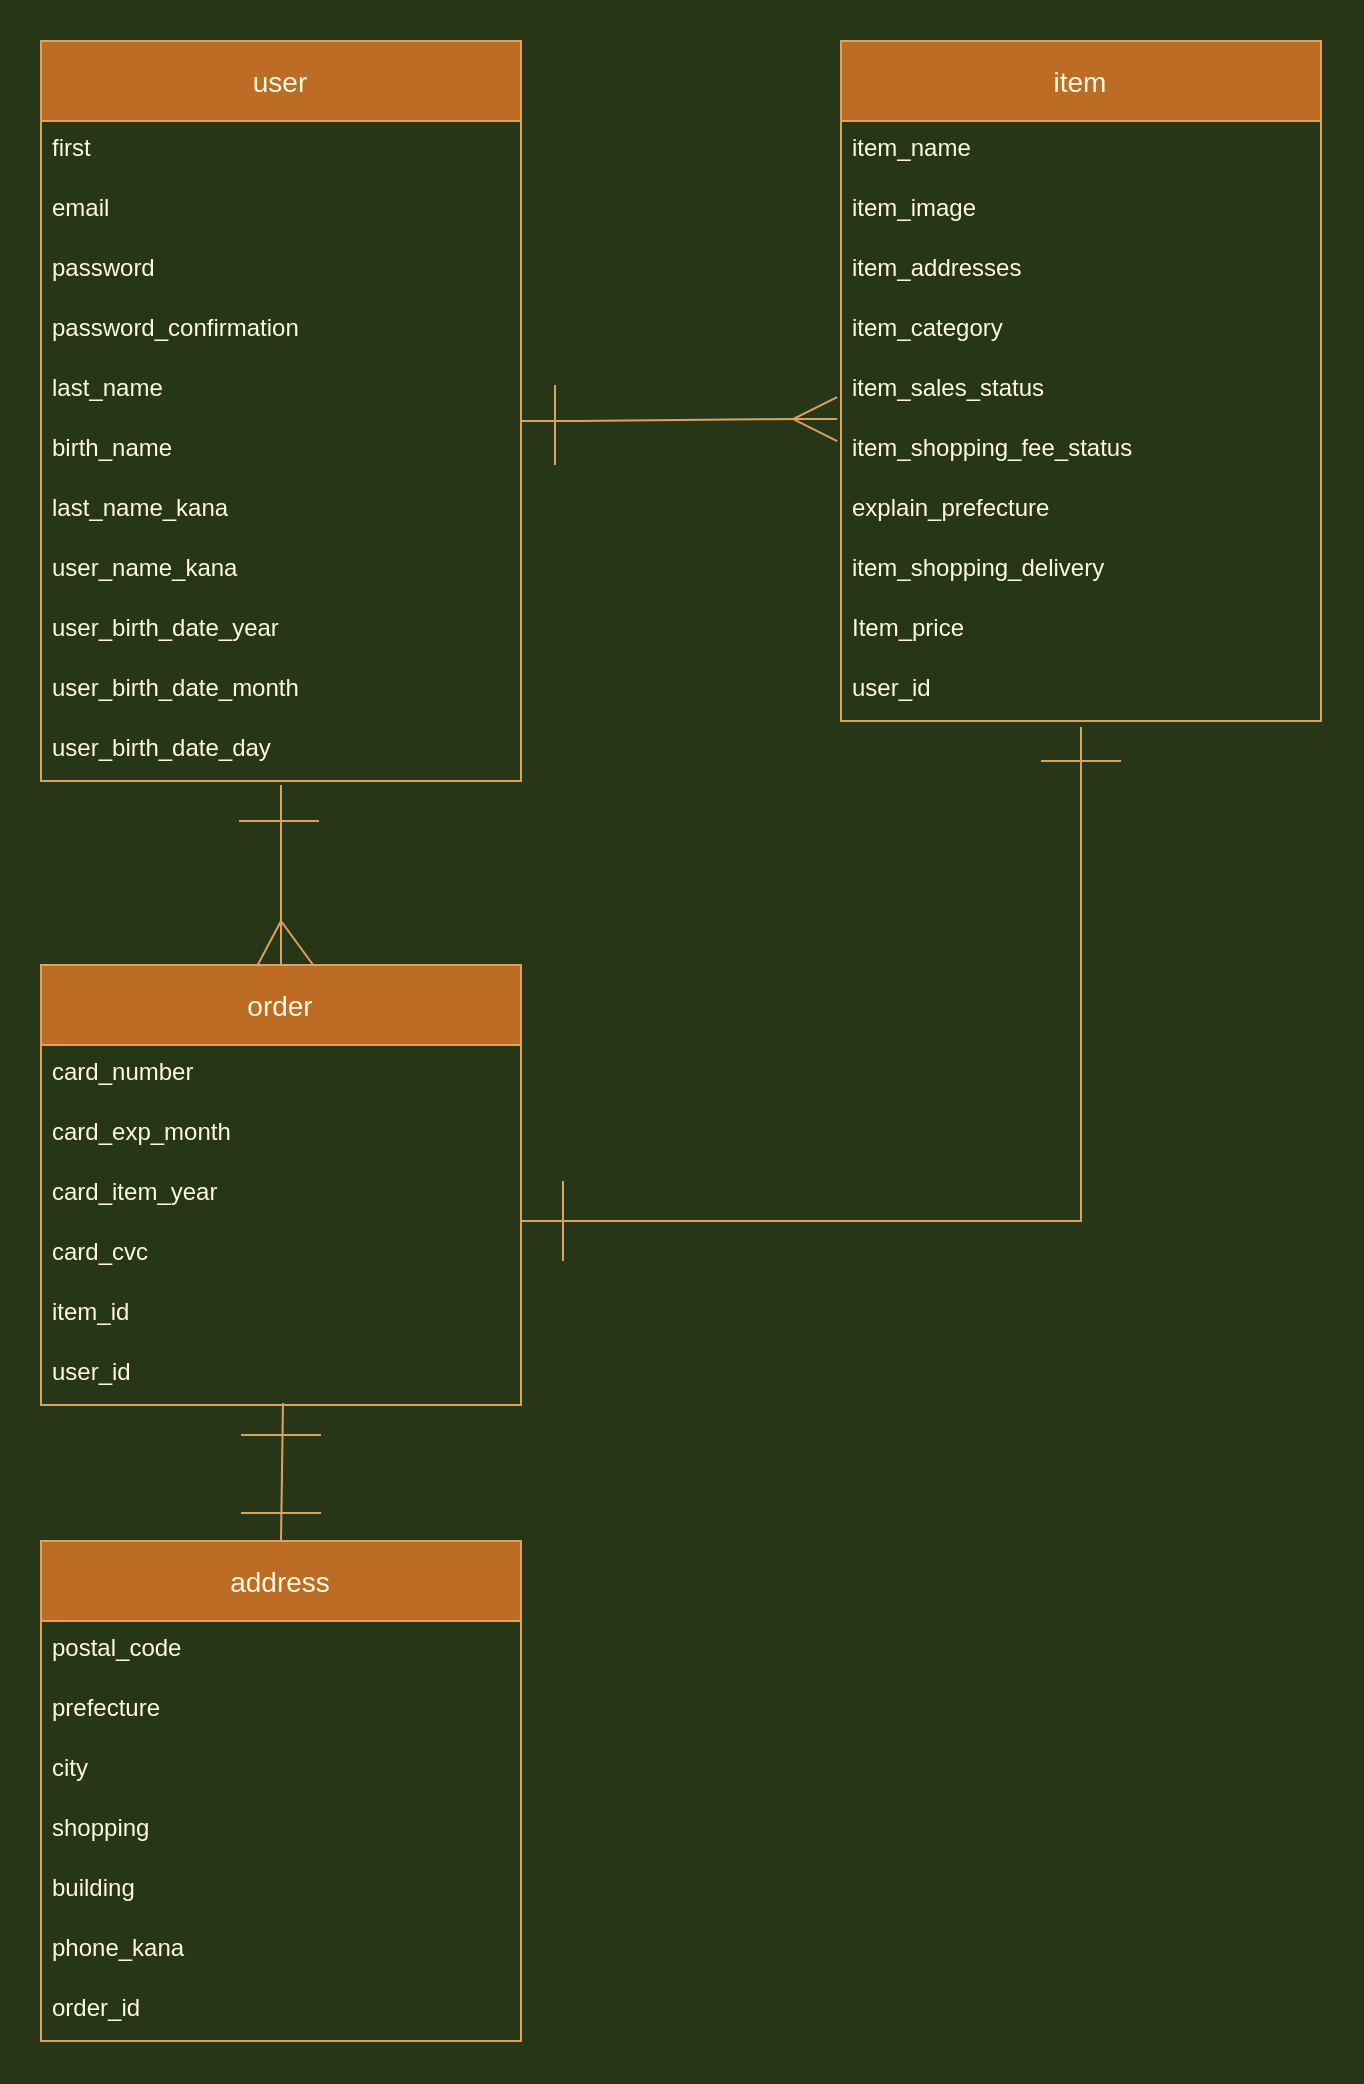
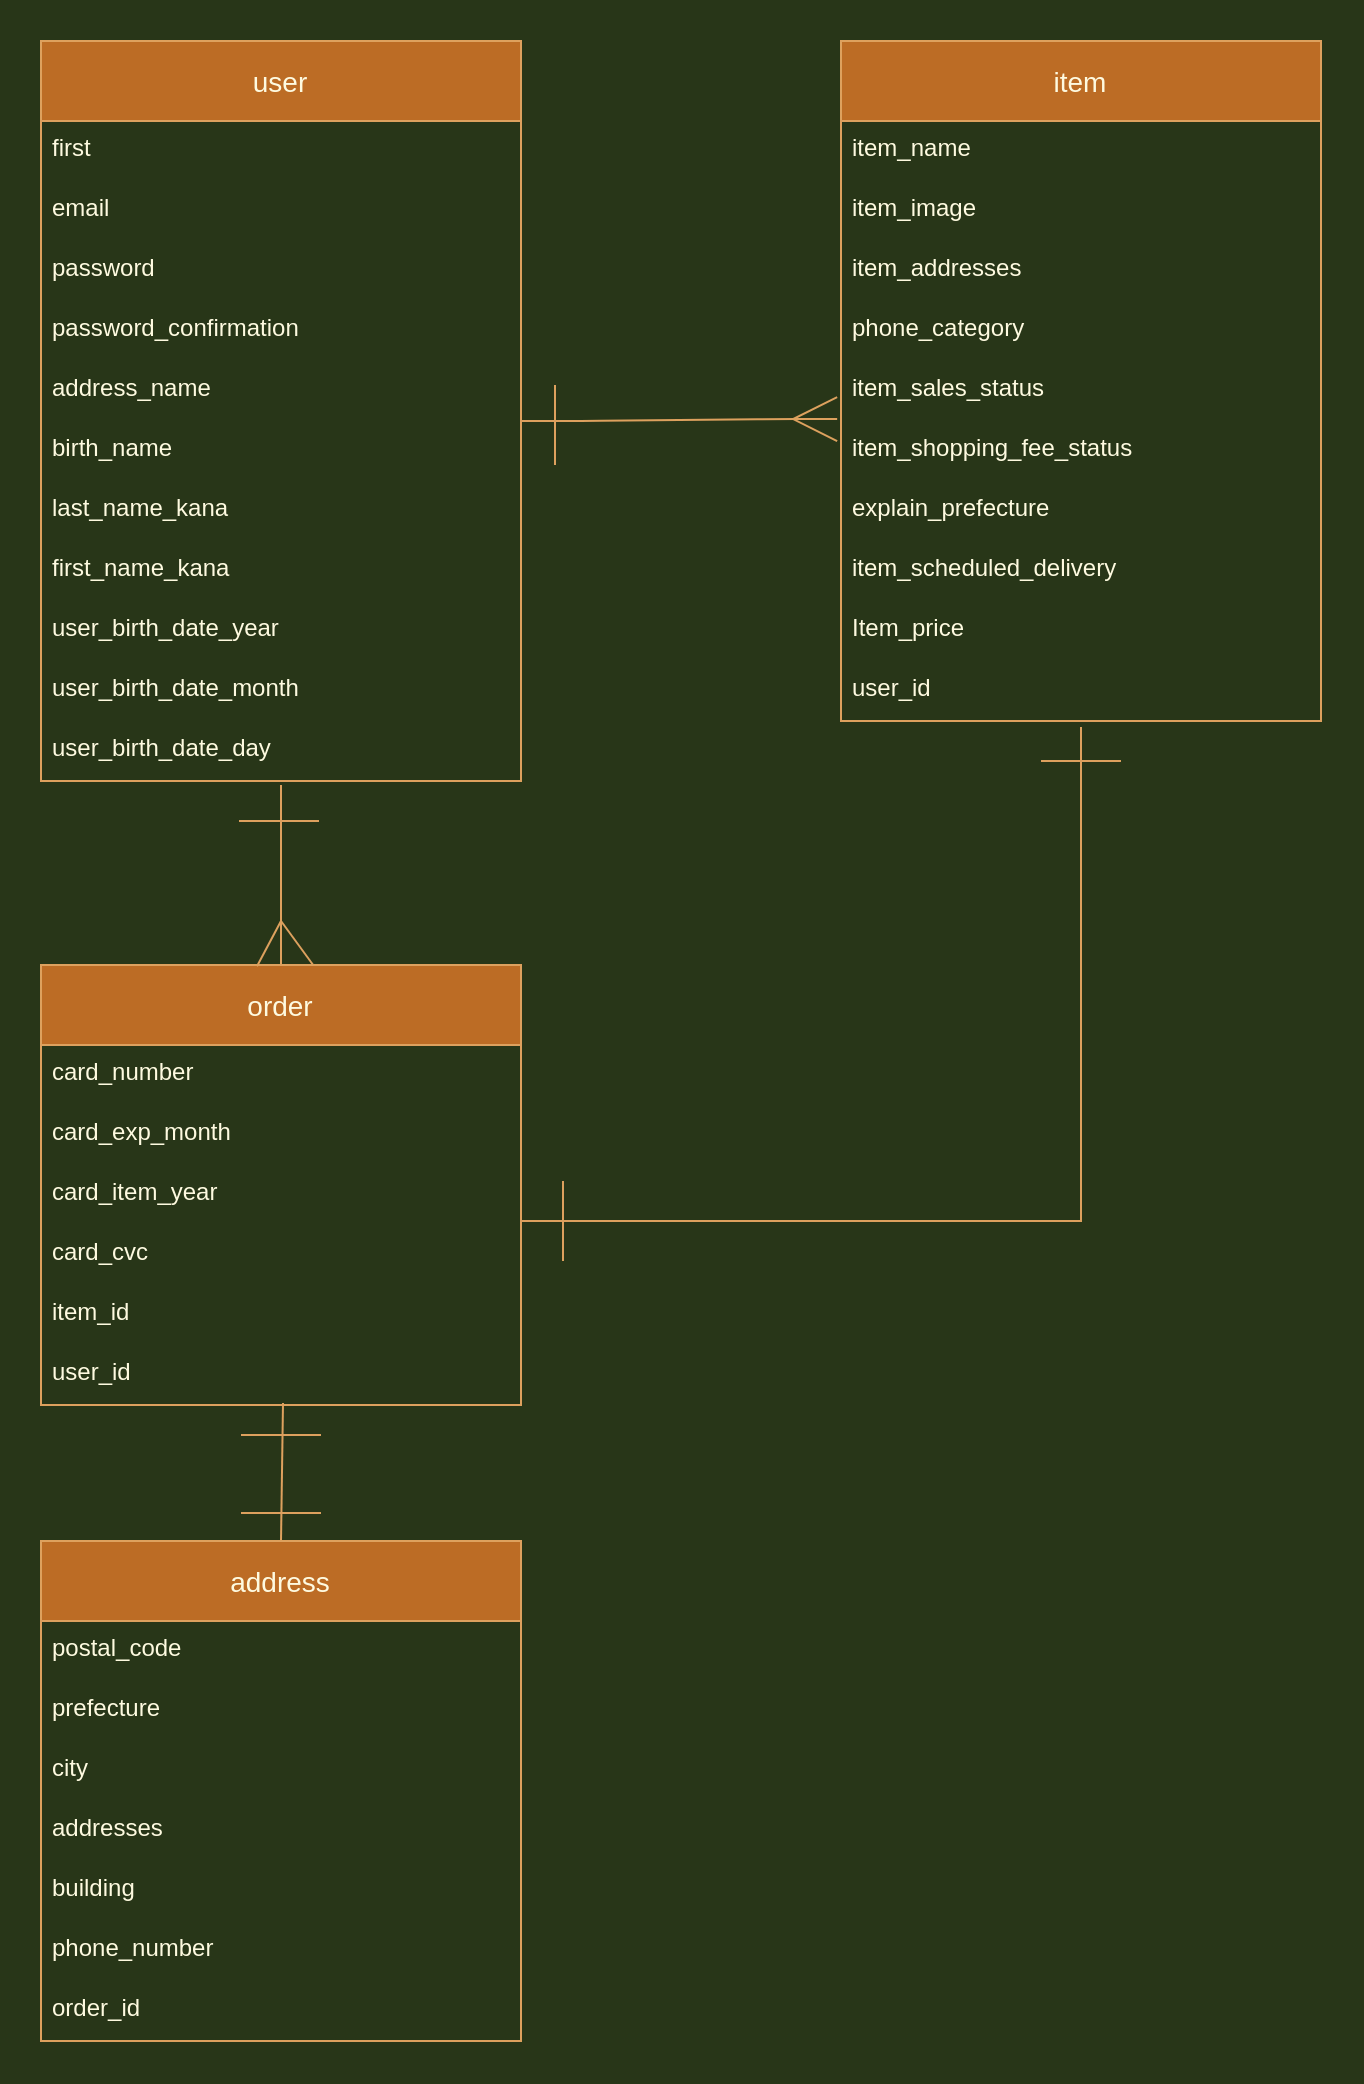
node "item_category": label "item_category" -> "phone_category"
node "last_name": label "last_name" -> "address_name"
node "user_name_kana": label "user_name_kana" -> "first_name_kana"
node "item_shopping_delivery": label "item_shopping_delivery" -> "item_scheduled_delivery"
node "shopping": label "shopping" -> "addresses"
node "phone_kana": label "phone_kana" -> "phone_number"
